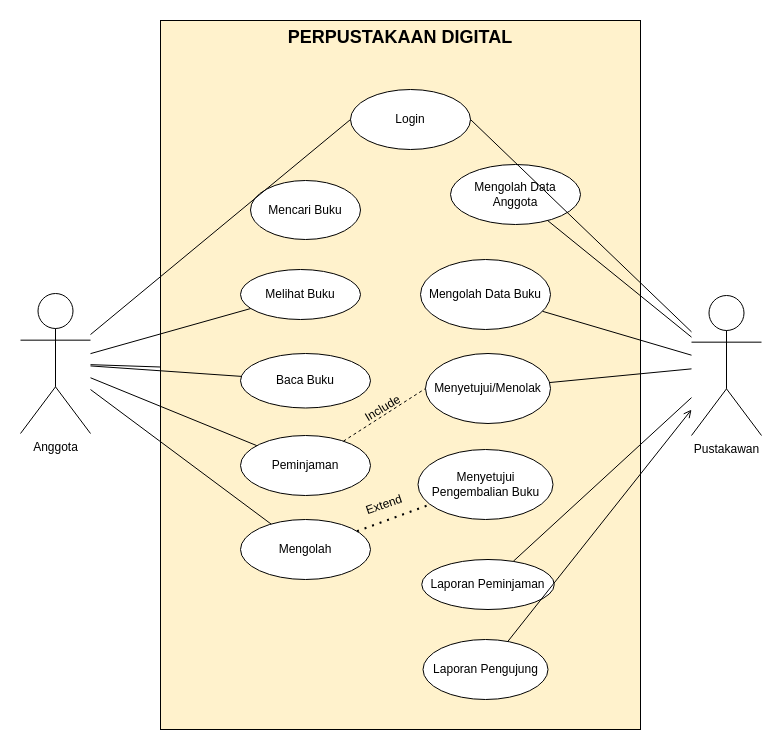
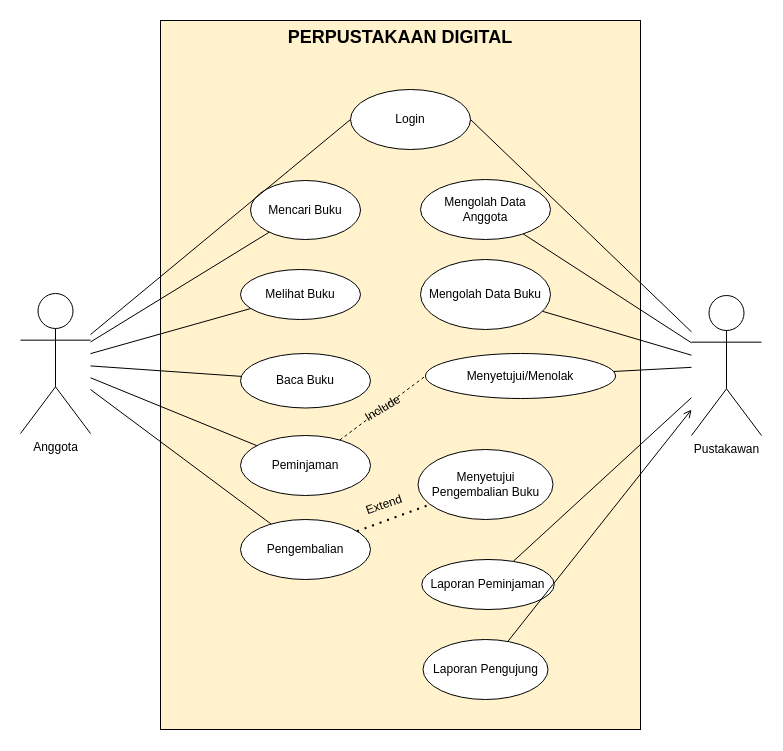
node "Mengolah Data Anggota": moved (516, 195) -> (486, 210)
edge "Anggota" -- "PERPUSTAKAAN DIGITAL": now "Anggota" -- "Mencari Buku"
node "Menyetujui/Menolak": size 125x70 -> 190x45
node "Mengolah": label "Mengolah" -> "Pengembalian"
